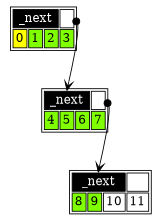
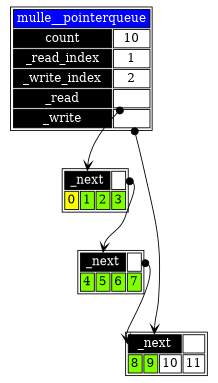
node "mulle__pointerqueue": added
